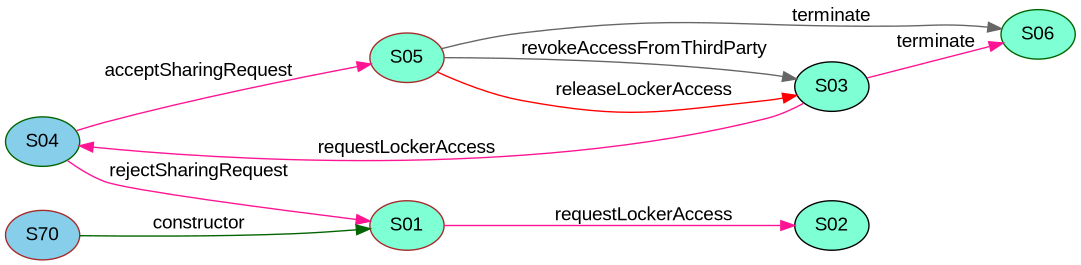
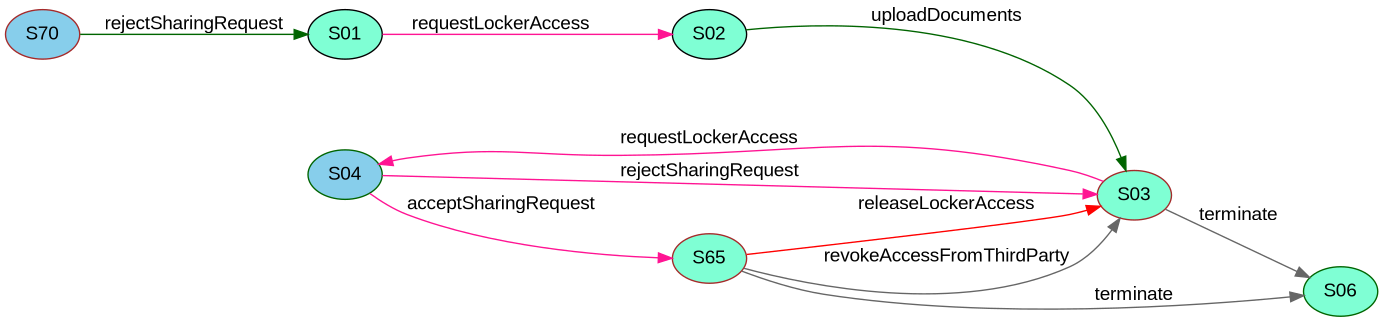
edge "S02" -> "S03": added, label "uploadDocuments"
node "S05": label "S05" -> "S65"
edge "S03" -> "S06": color deeppink -> gray40
node "S03": color black -> brown
edge "S04" -> "S01": now "S04" -> "S03"
edge "S70" -> "S01": label "constructor" -> "rejectSharingRequest"
node "S01": color brown -> black
